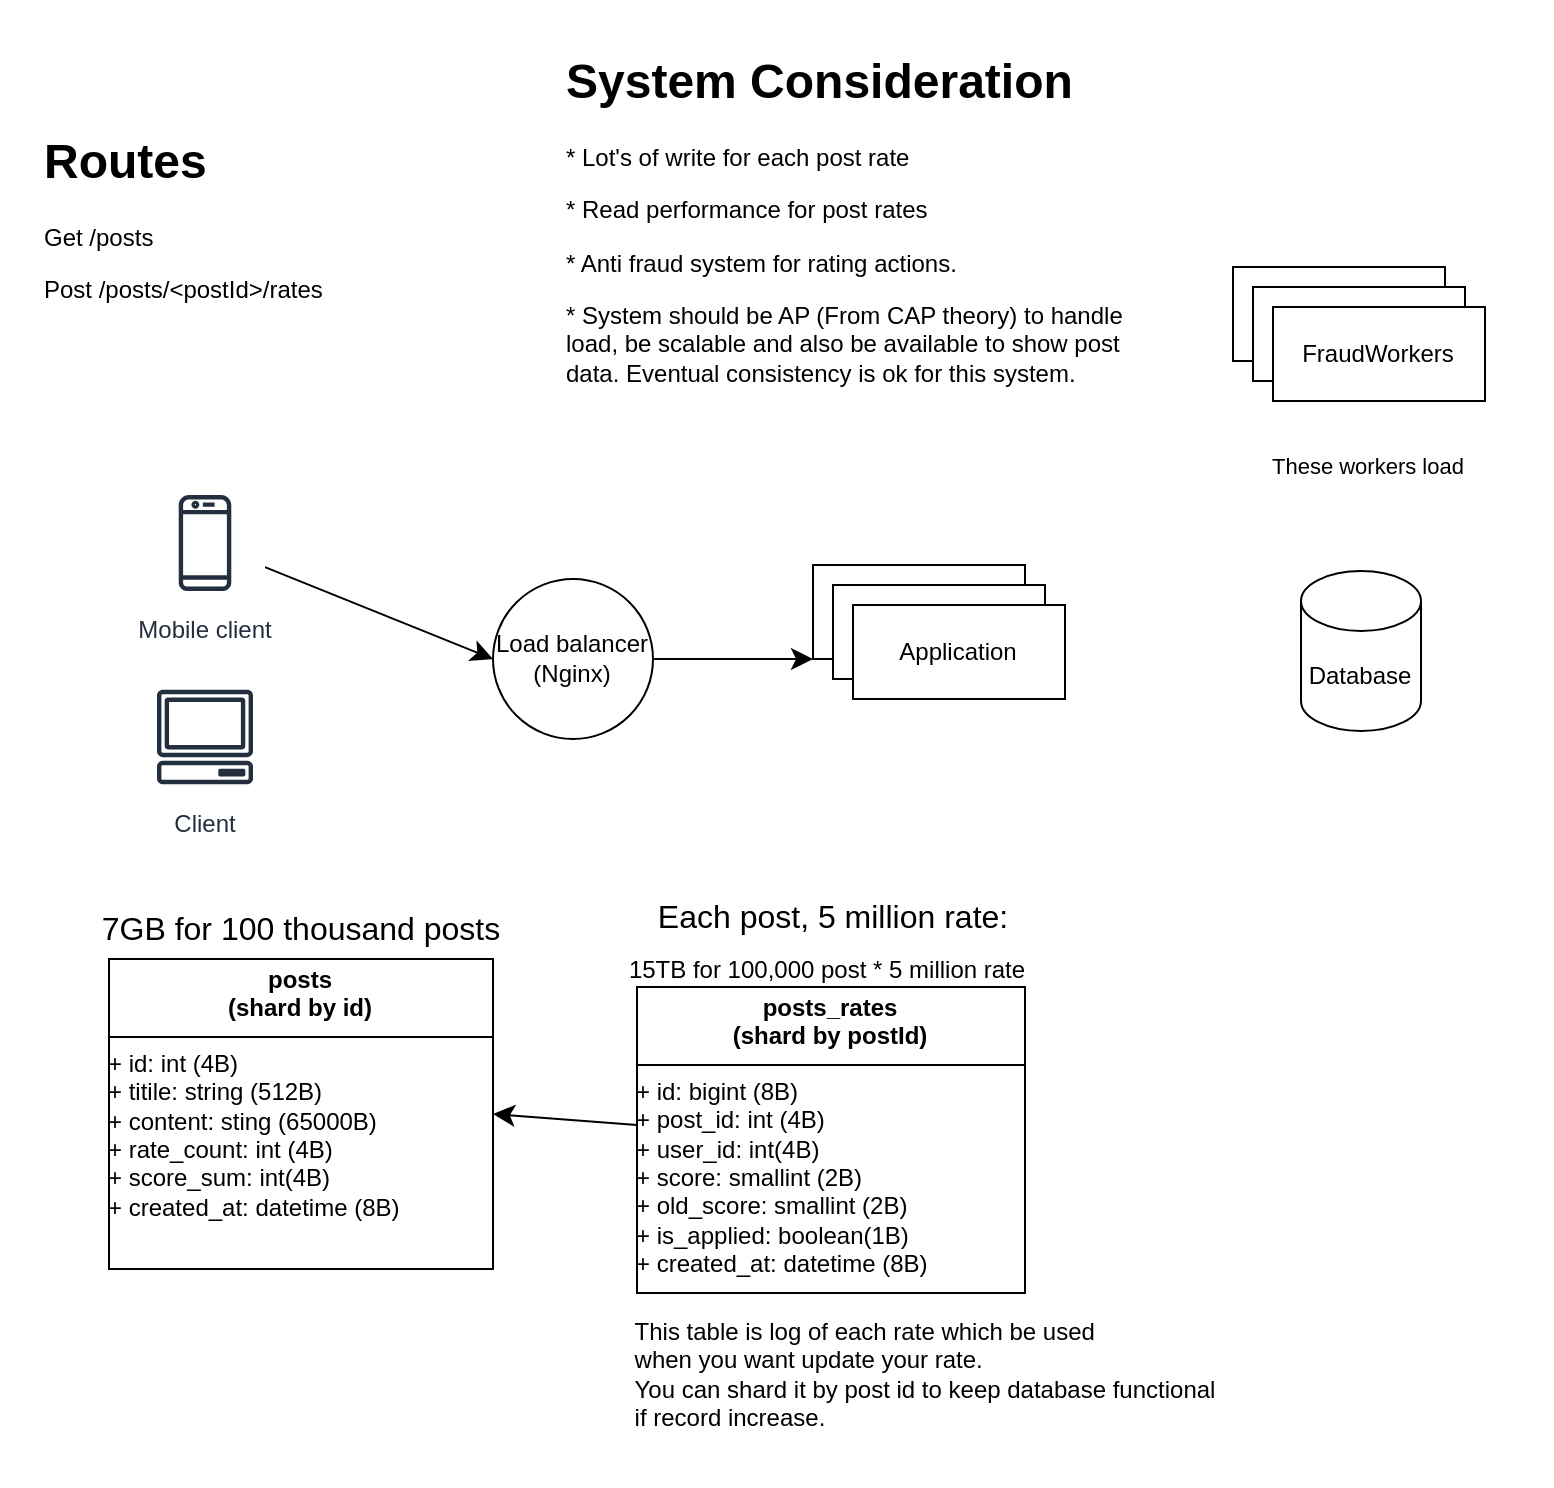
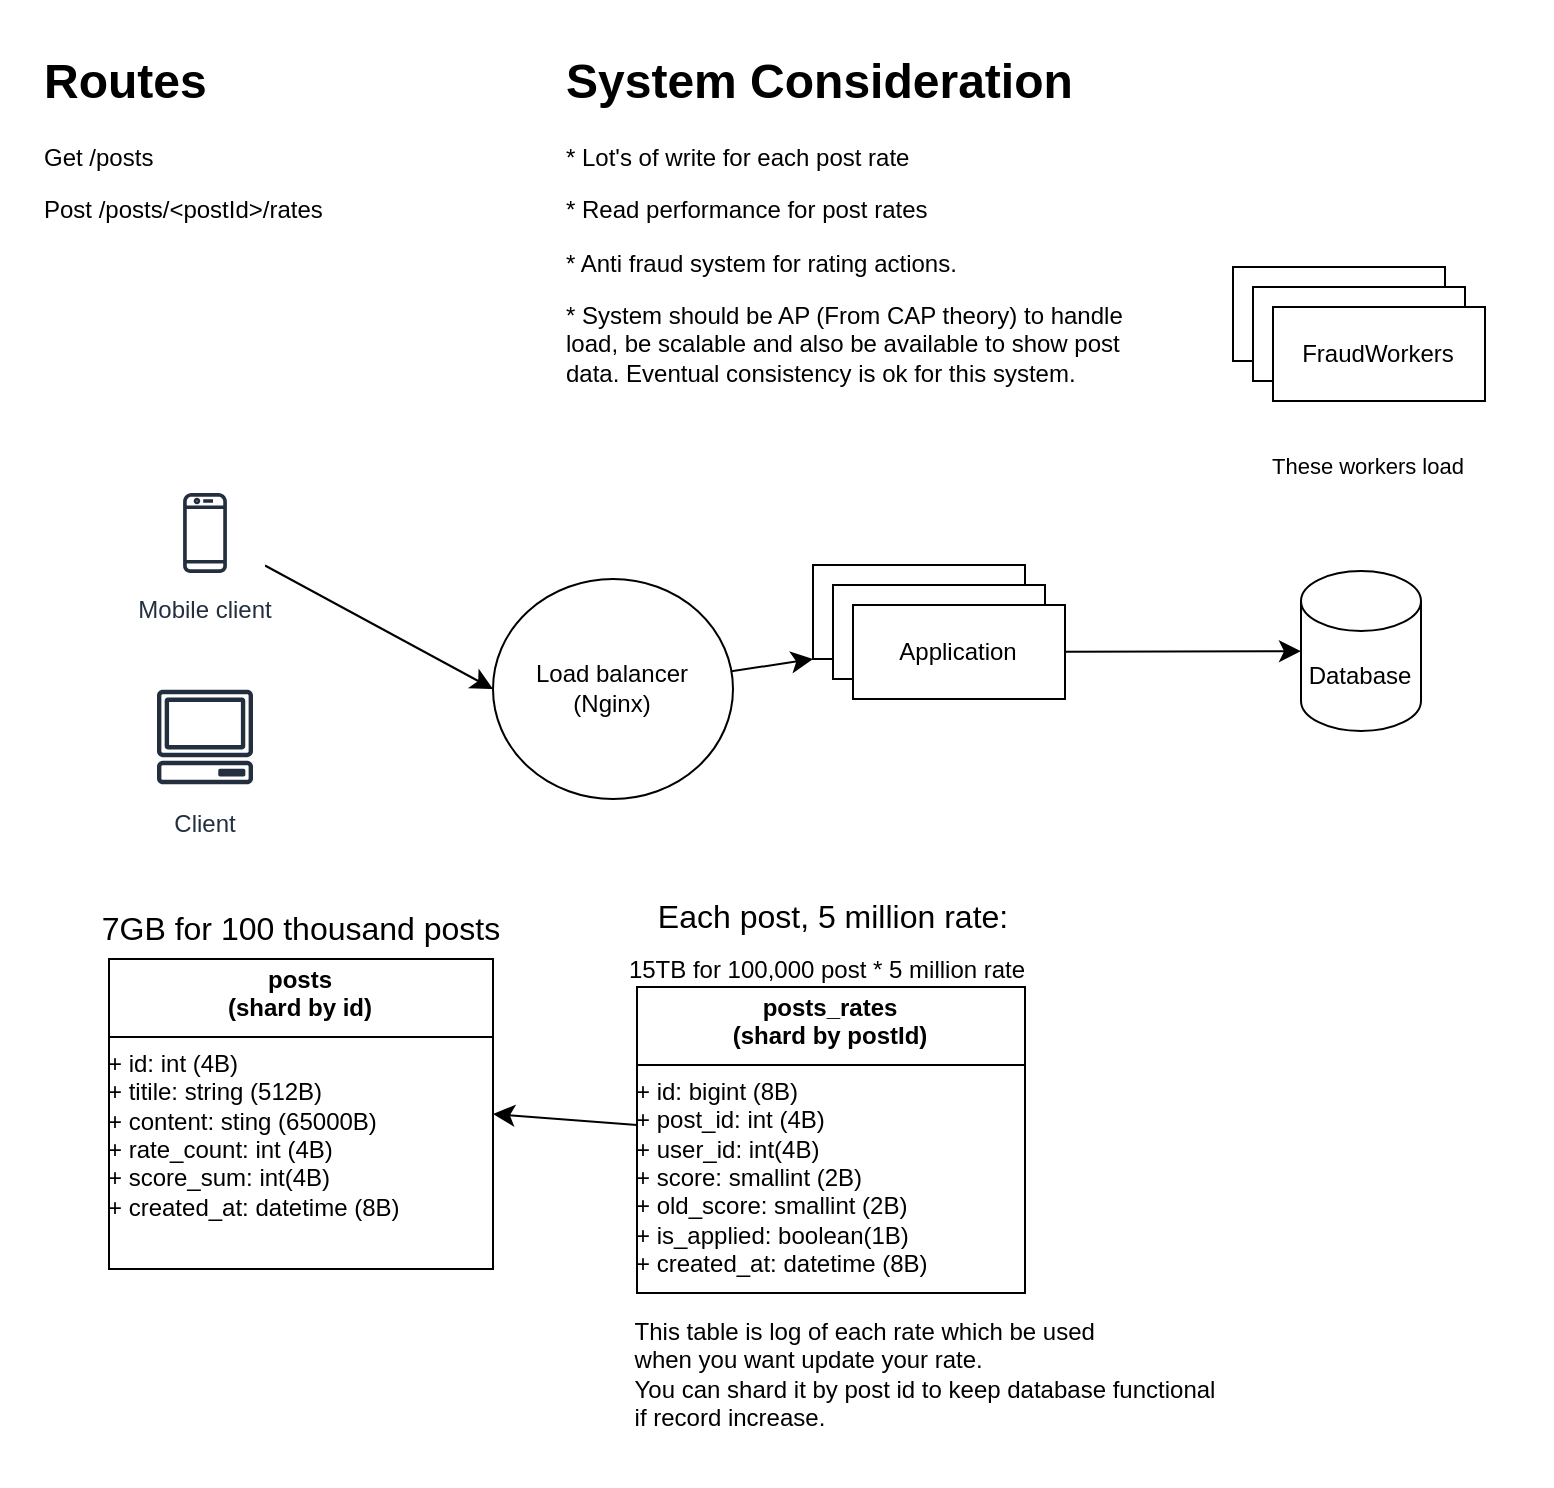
node "RoutesGet /posts Post /posts/<postId>/rates": moved (221, 241) -> (221, 161)
node "Mobile client": size 120x120 -> 120x100
edge "Application" -> "Database": added
node "Load balancer (Nginx)": size 160x160 -> 240x220
